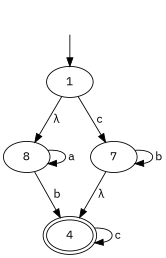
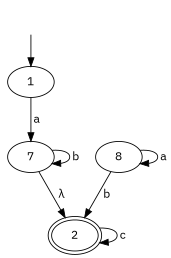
edge "1" -> "8": removed, label "λ"
edge "1" -> "7": label " c" -> " a"
node "4": label "4" -> "2"
